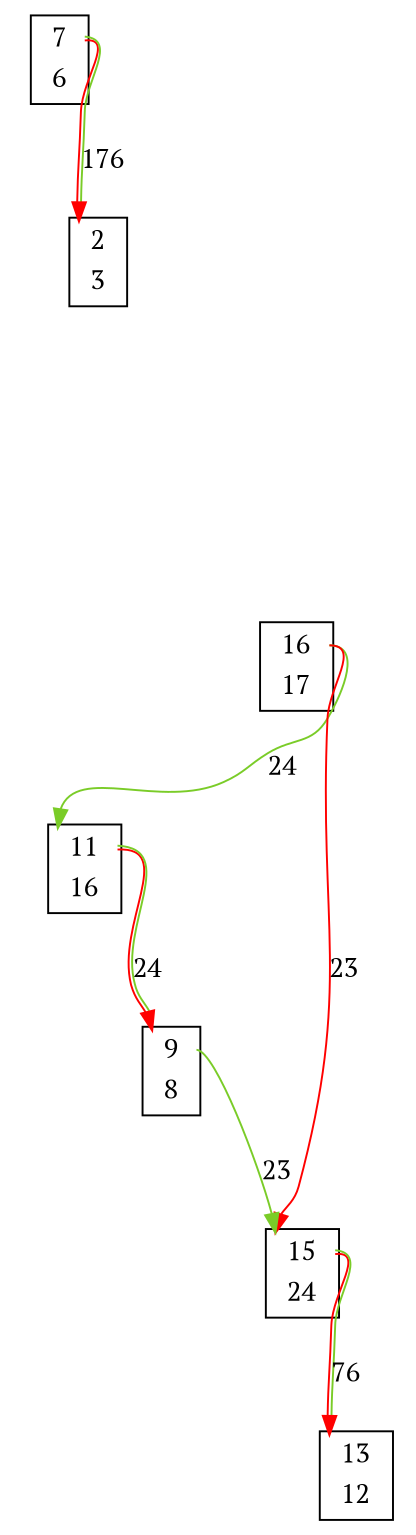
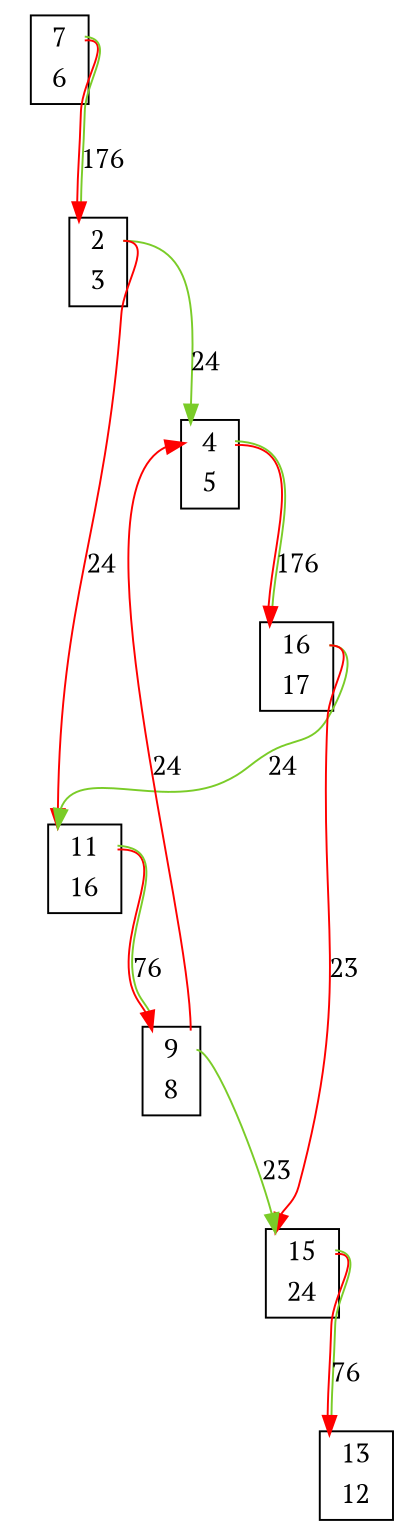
node "4": added
edge "2" -> "11": added, label "24"
edge "11" -> "9": label "24" -> "76"
